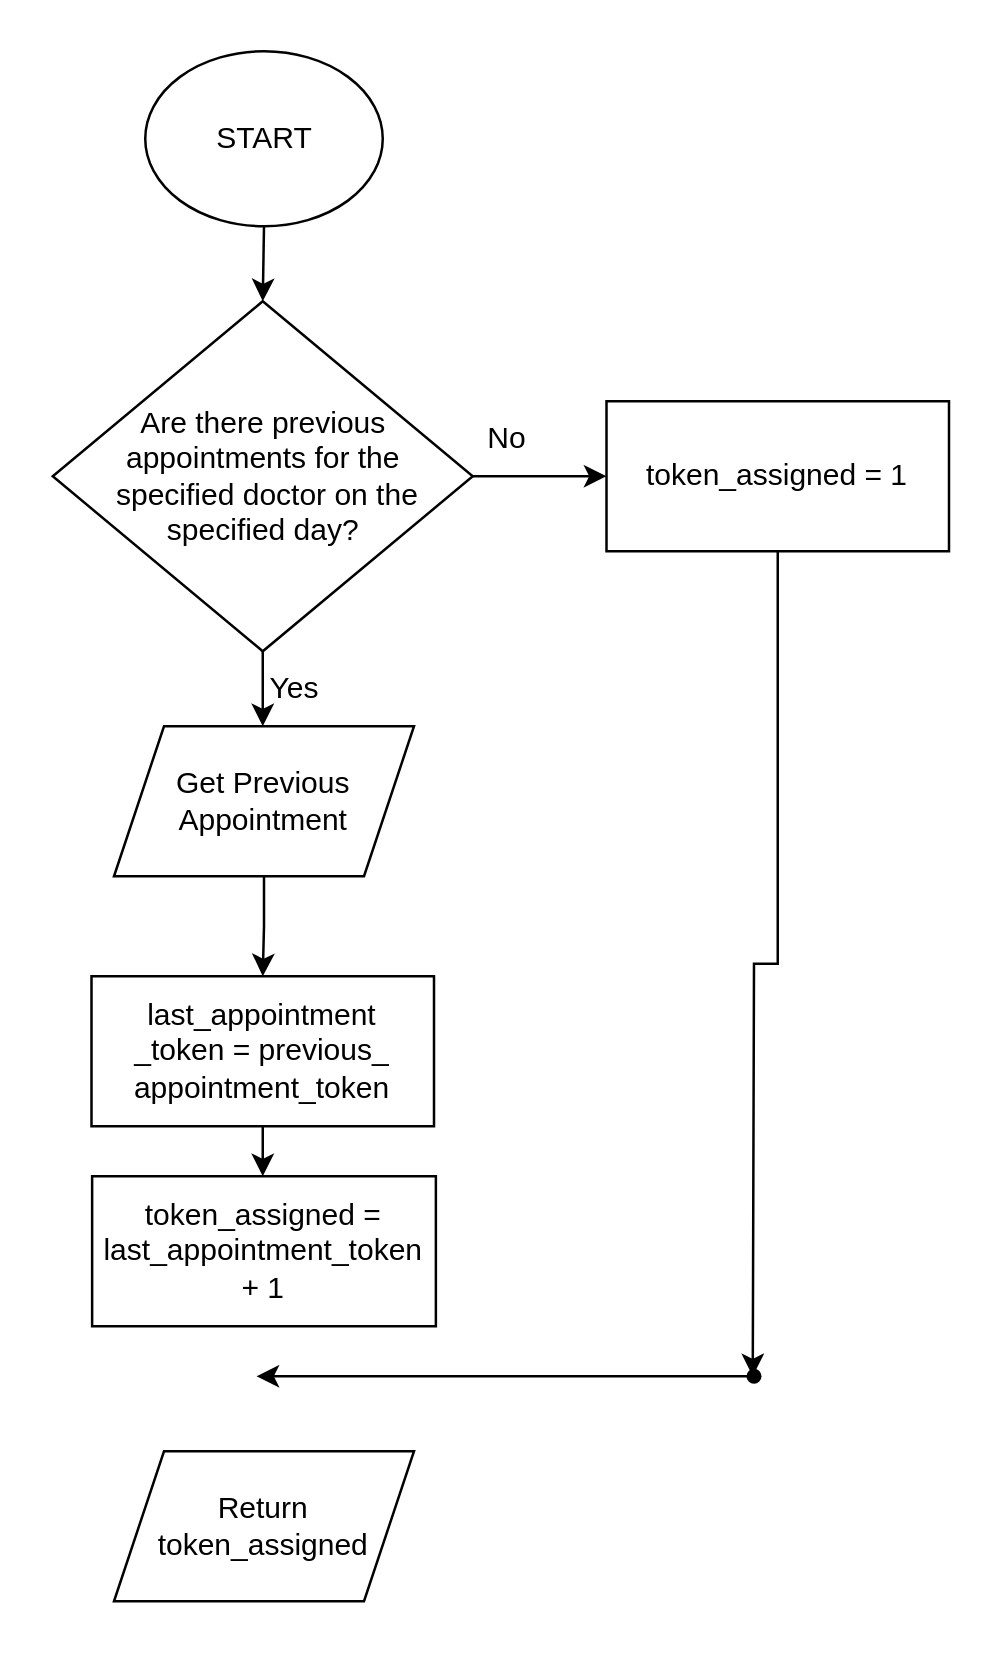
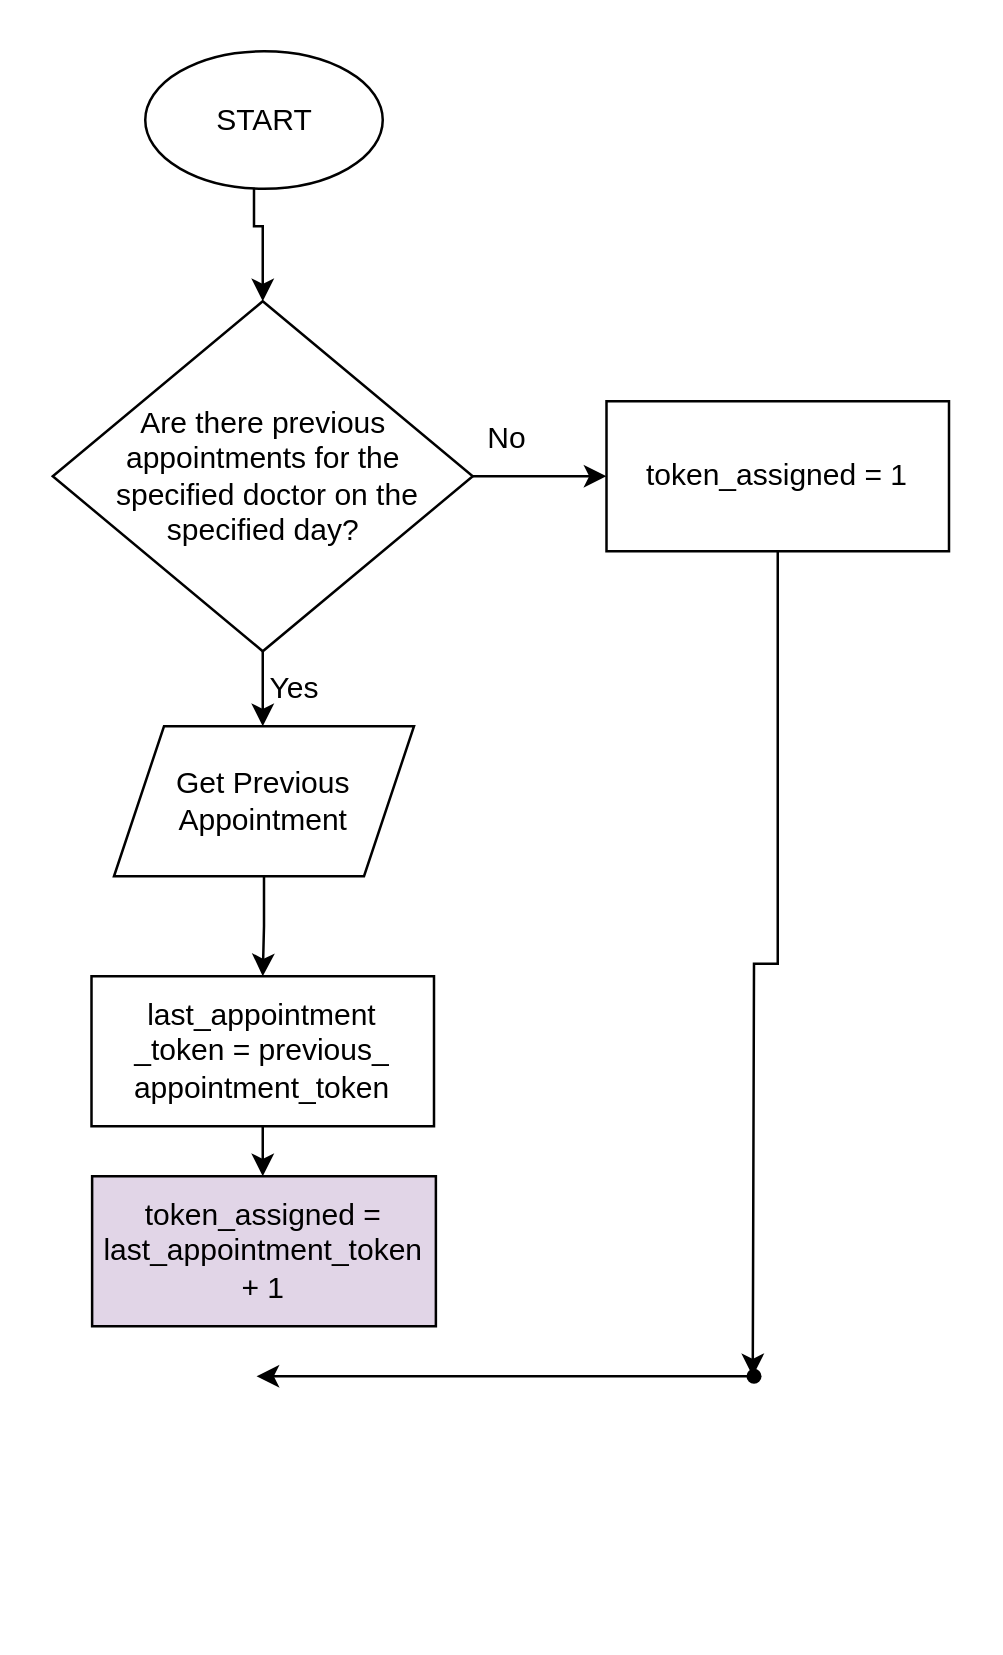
node "START": size 238x175 -> 238x138
node "token_assigned = last_appointment_token + 1": fillcolor #ffffff -> #e1d5e7
node "Return token_assigned": removed
